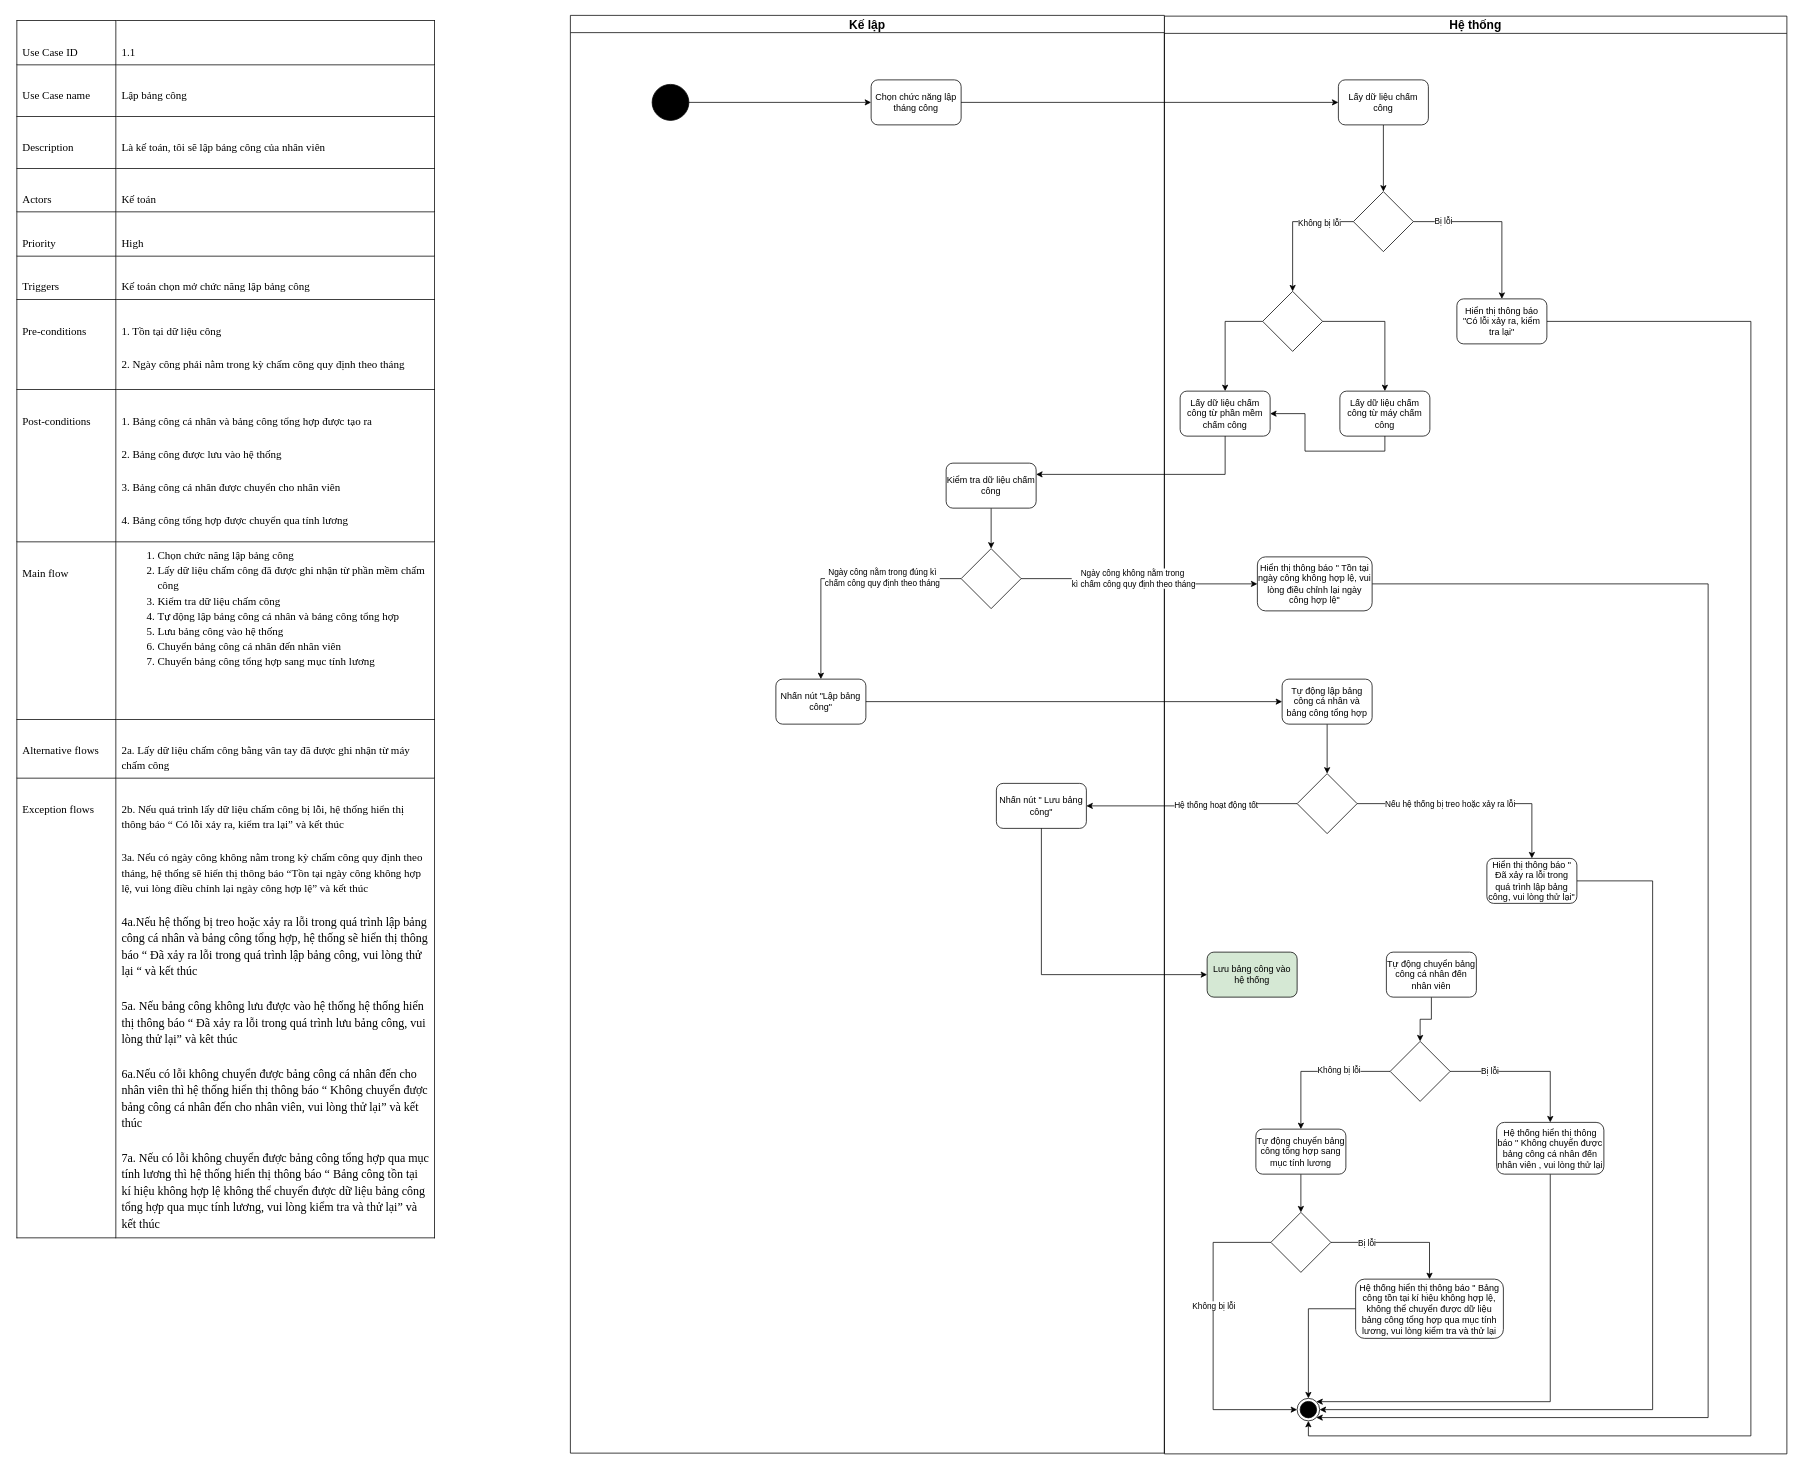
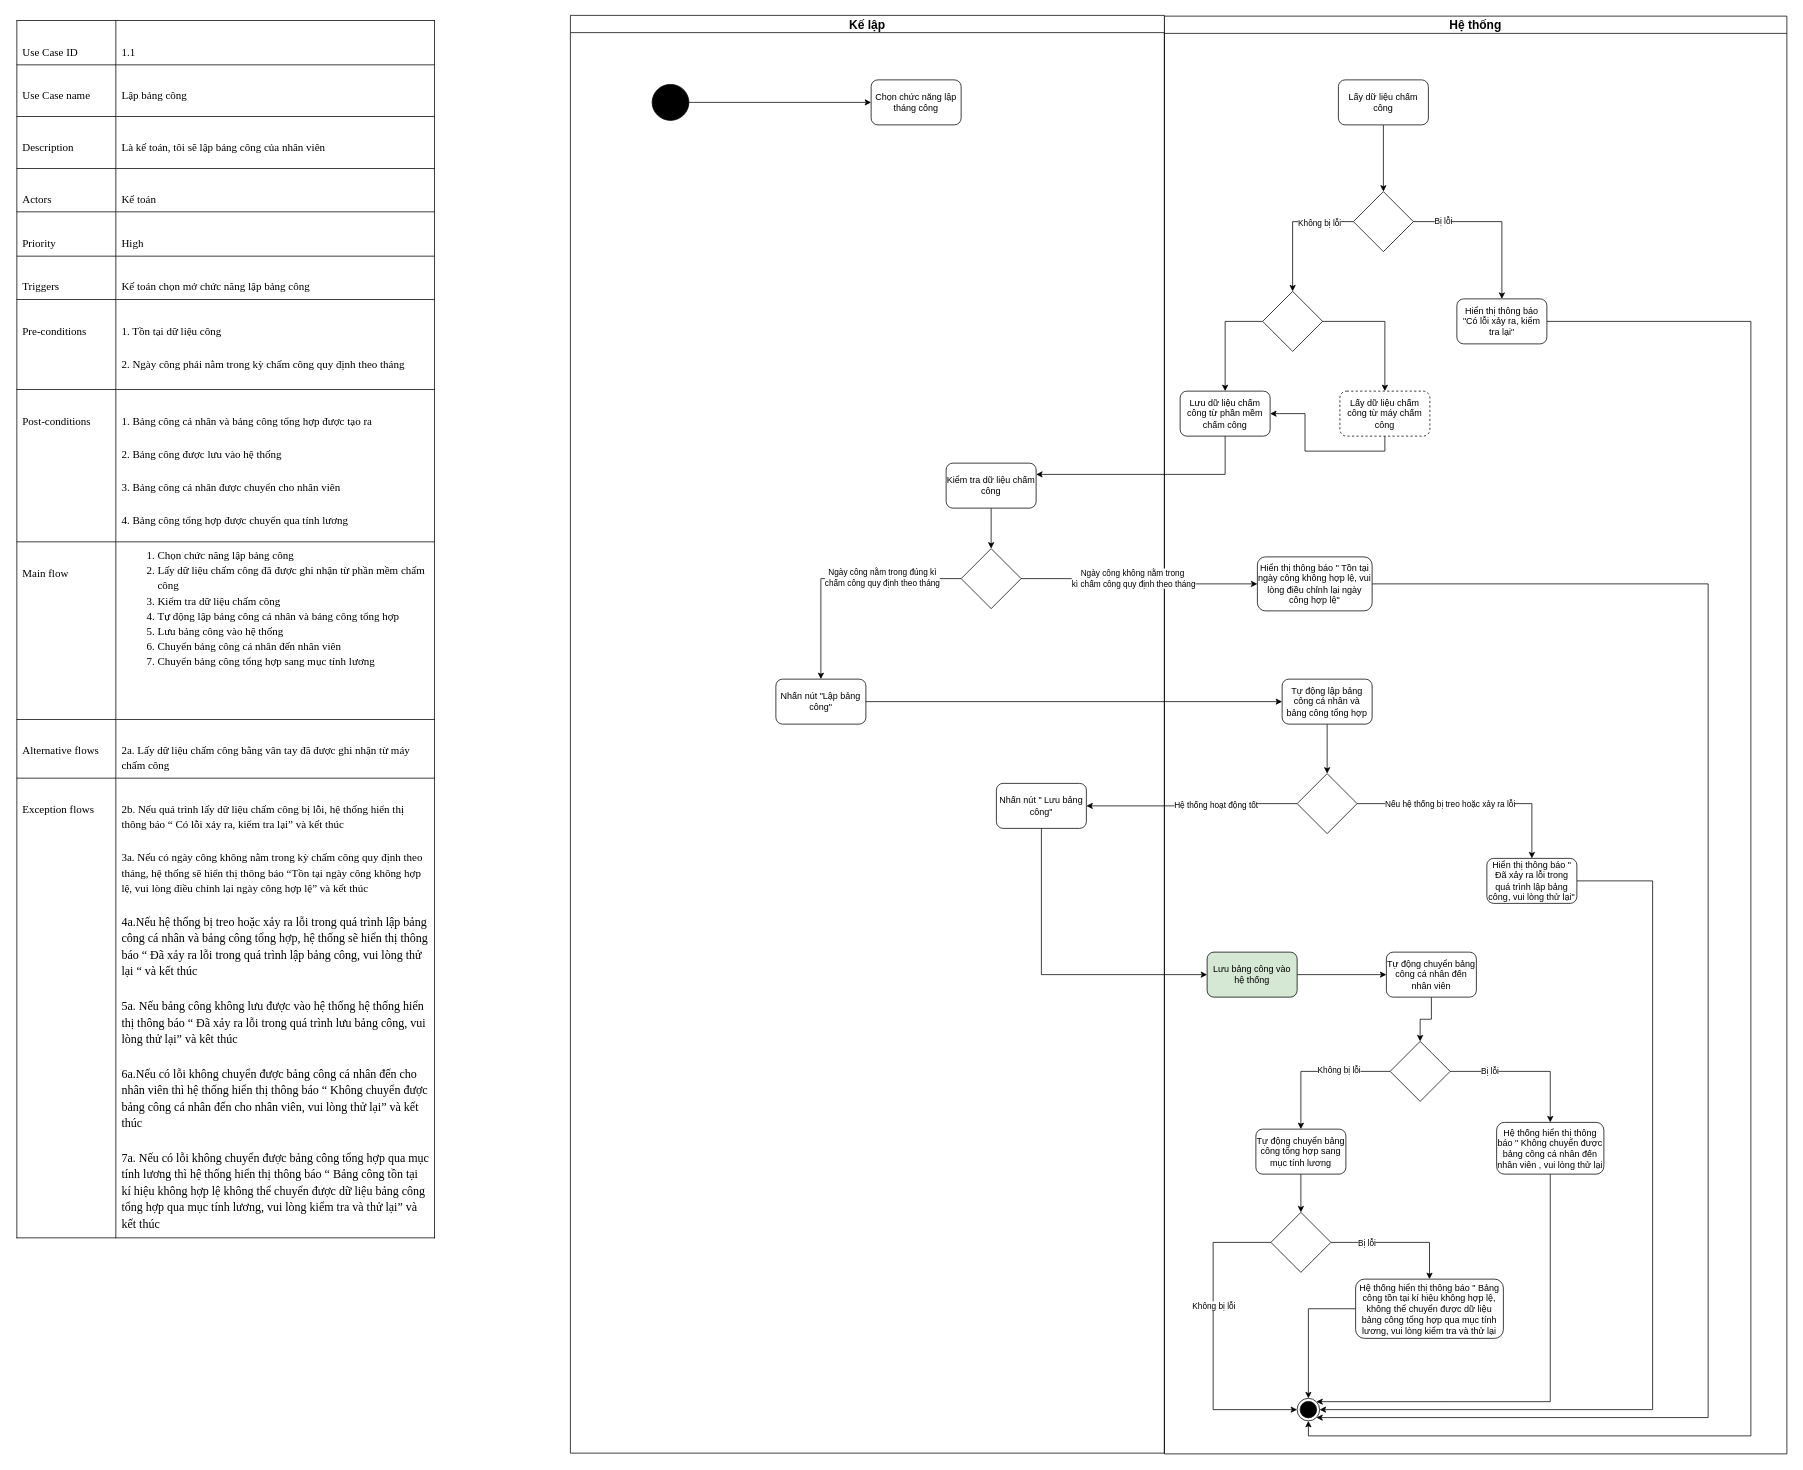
edge "Chọn chức năng lập tháng công" -> "Lấy dữ liệu chấm công": removed
node "Lấy dữ liệu chấm công từ phần mềm chấm công": label "Lấy dữ liệu chấm công từ phần mềm chấm công" -> "Lưu dữ liệu chấm công từ phần mềm chấm công"
node "Lấy dữ liệu chấm công từ máy chấm công": style solid -> dashed
edge "Lưu bảng công vào hệ thống" -> "Tự động chuyển bảng công cá nhân đến nhân viên": added
